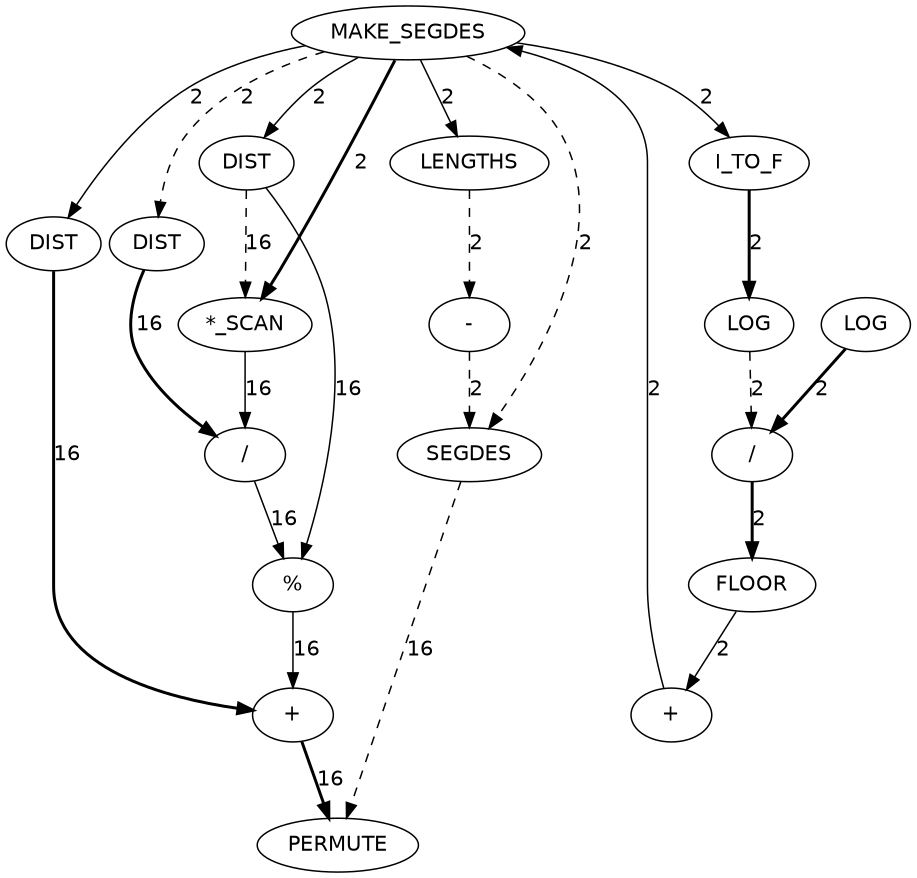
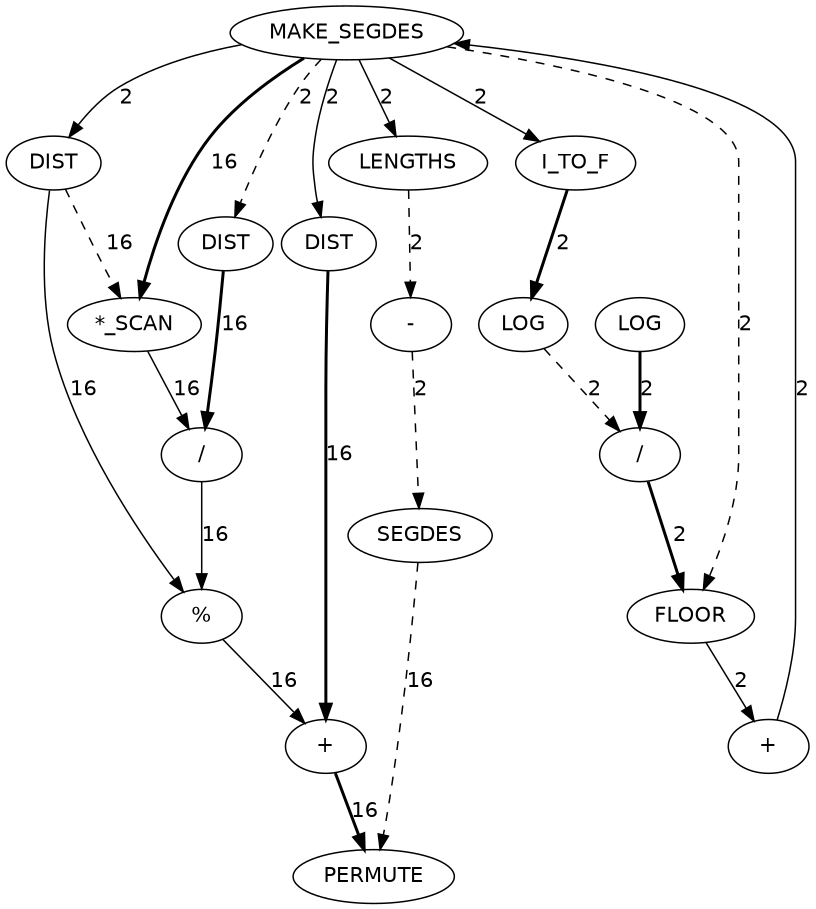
edge "MAKE_SEGDES" -> "*_SCAN": label "2" -> "16"
edge "MAKE_SEGDES" -> "SEGDES": now "MAKE_SEGDES" -> "FLOOR"
